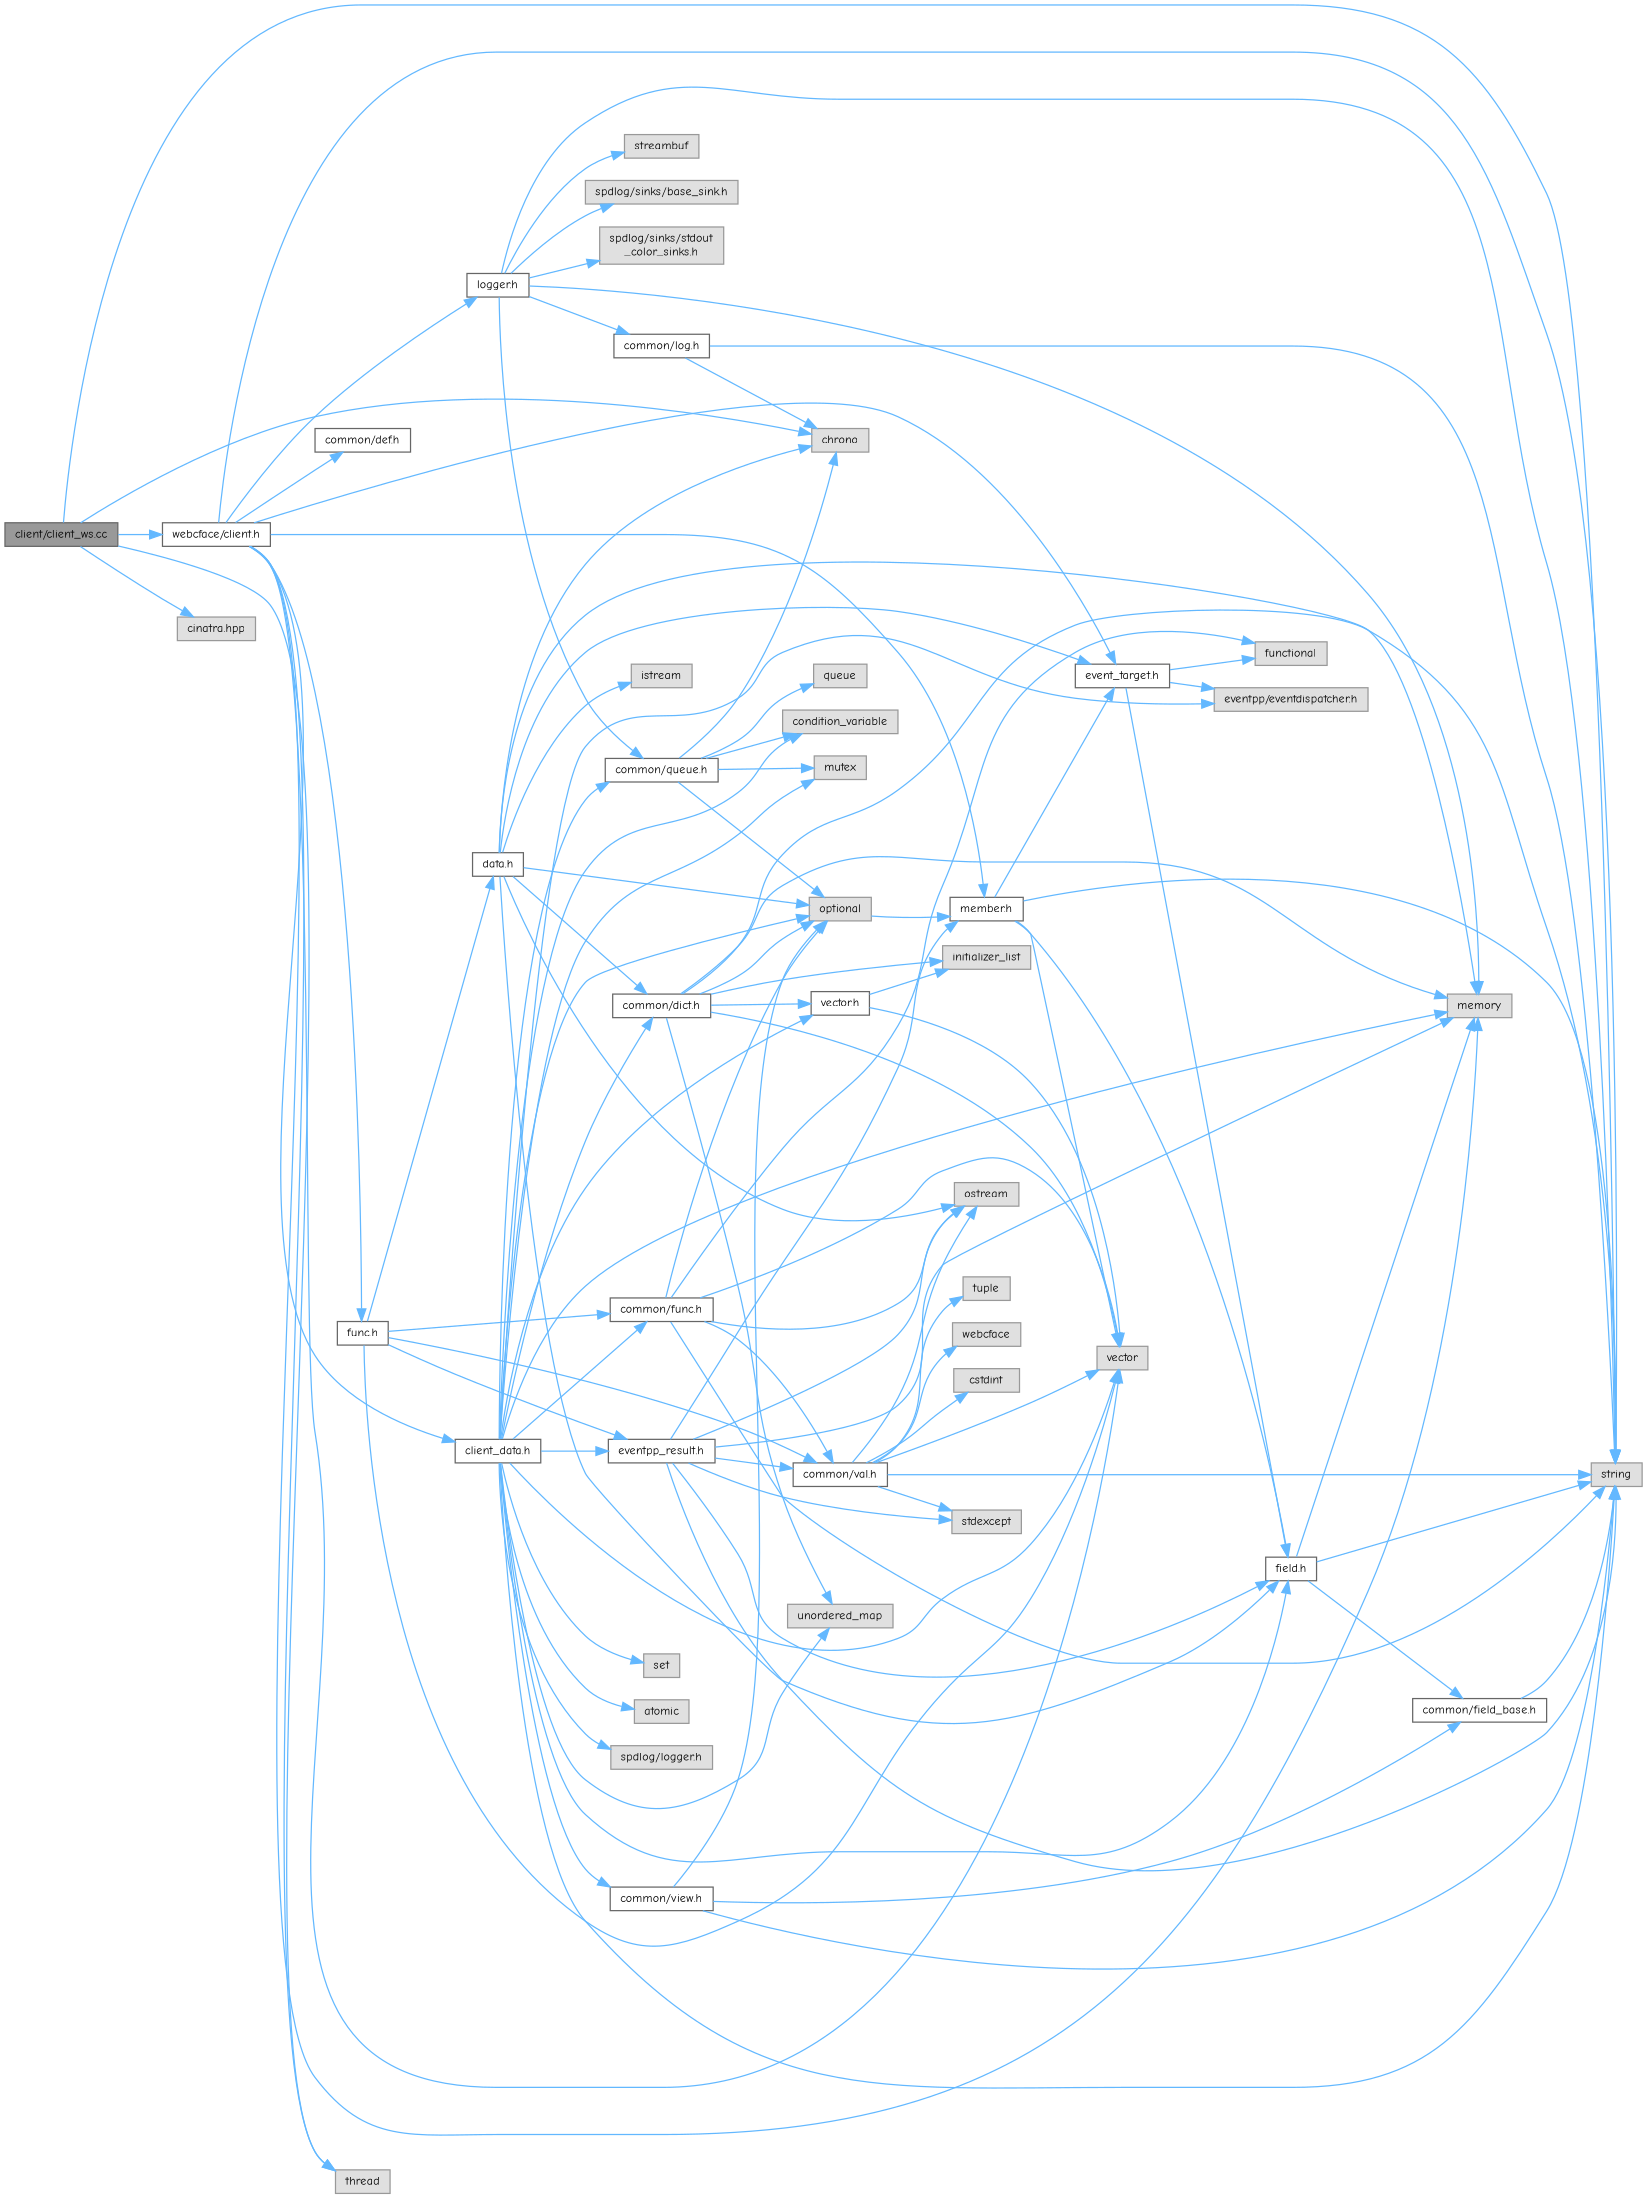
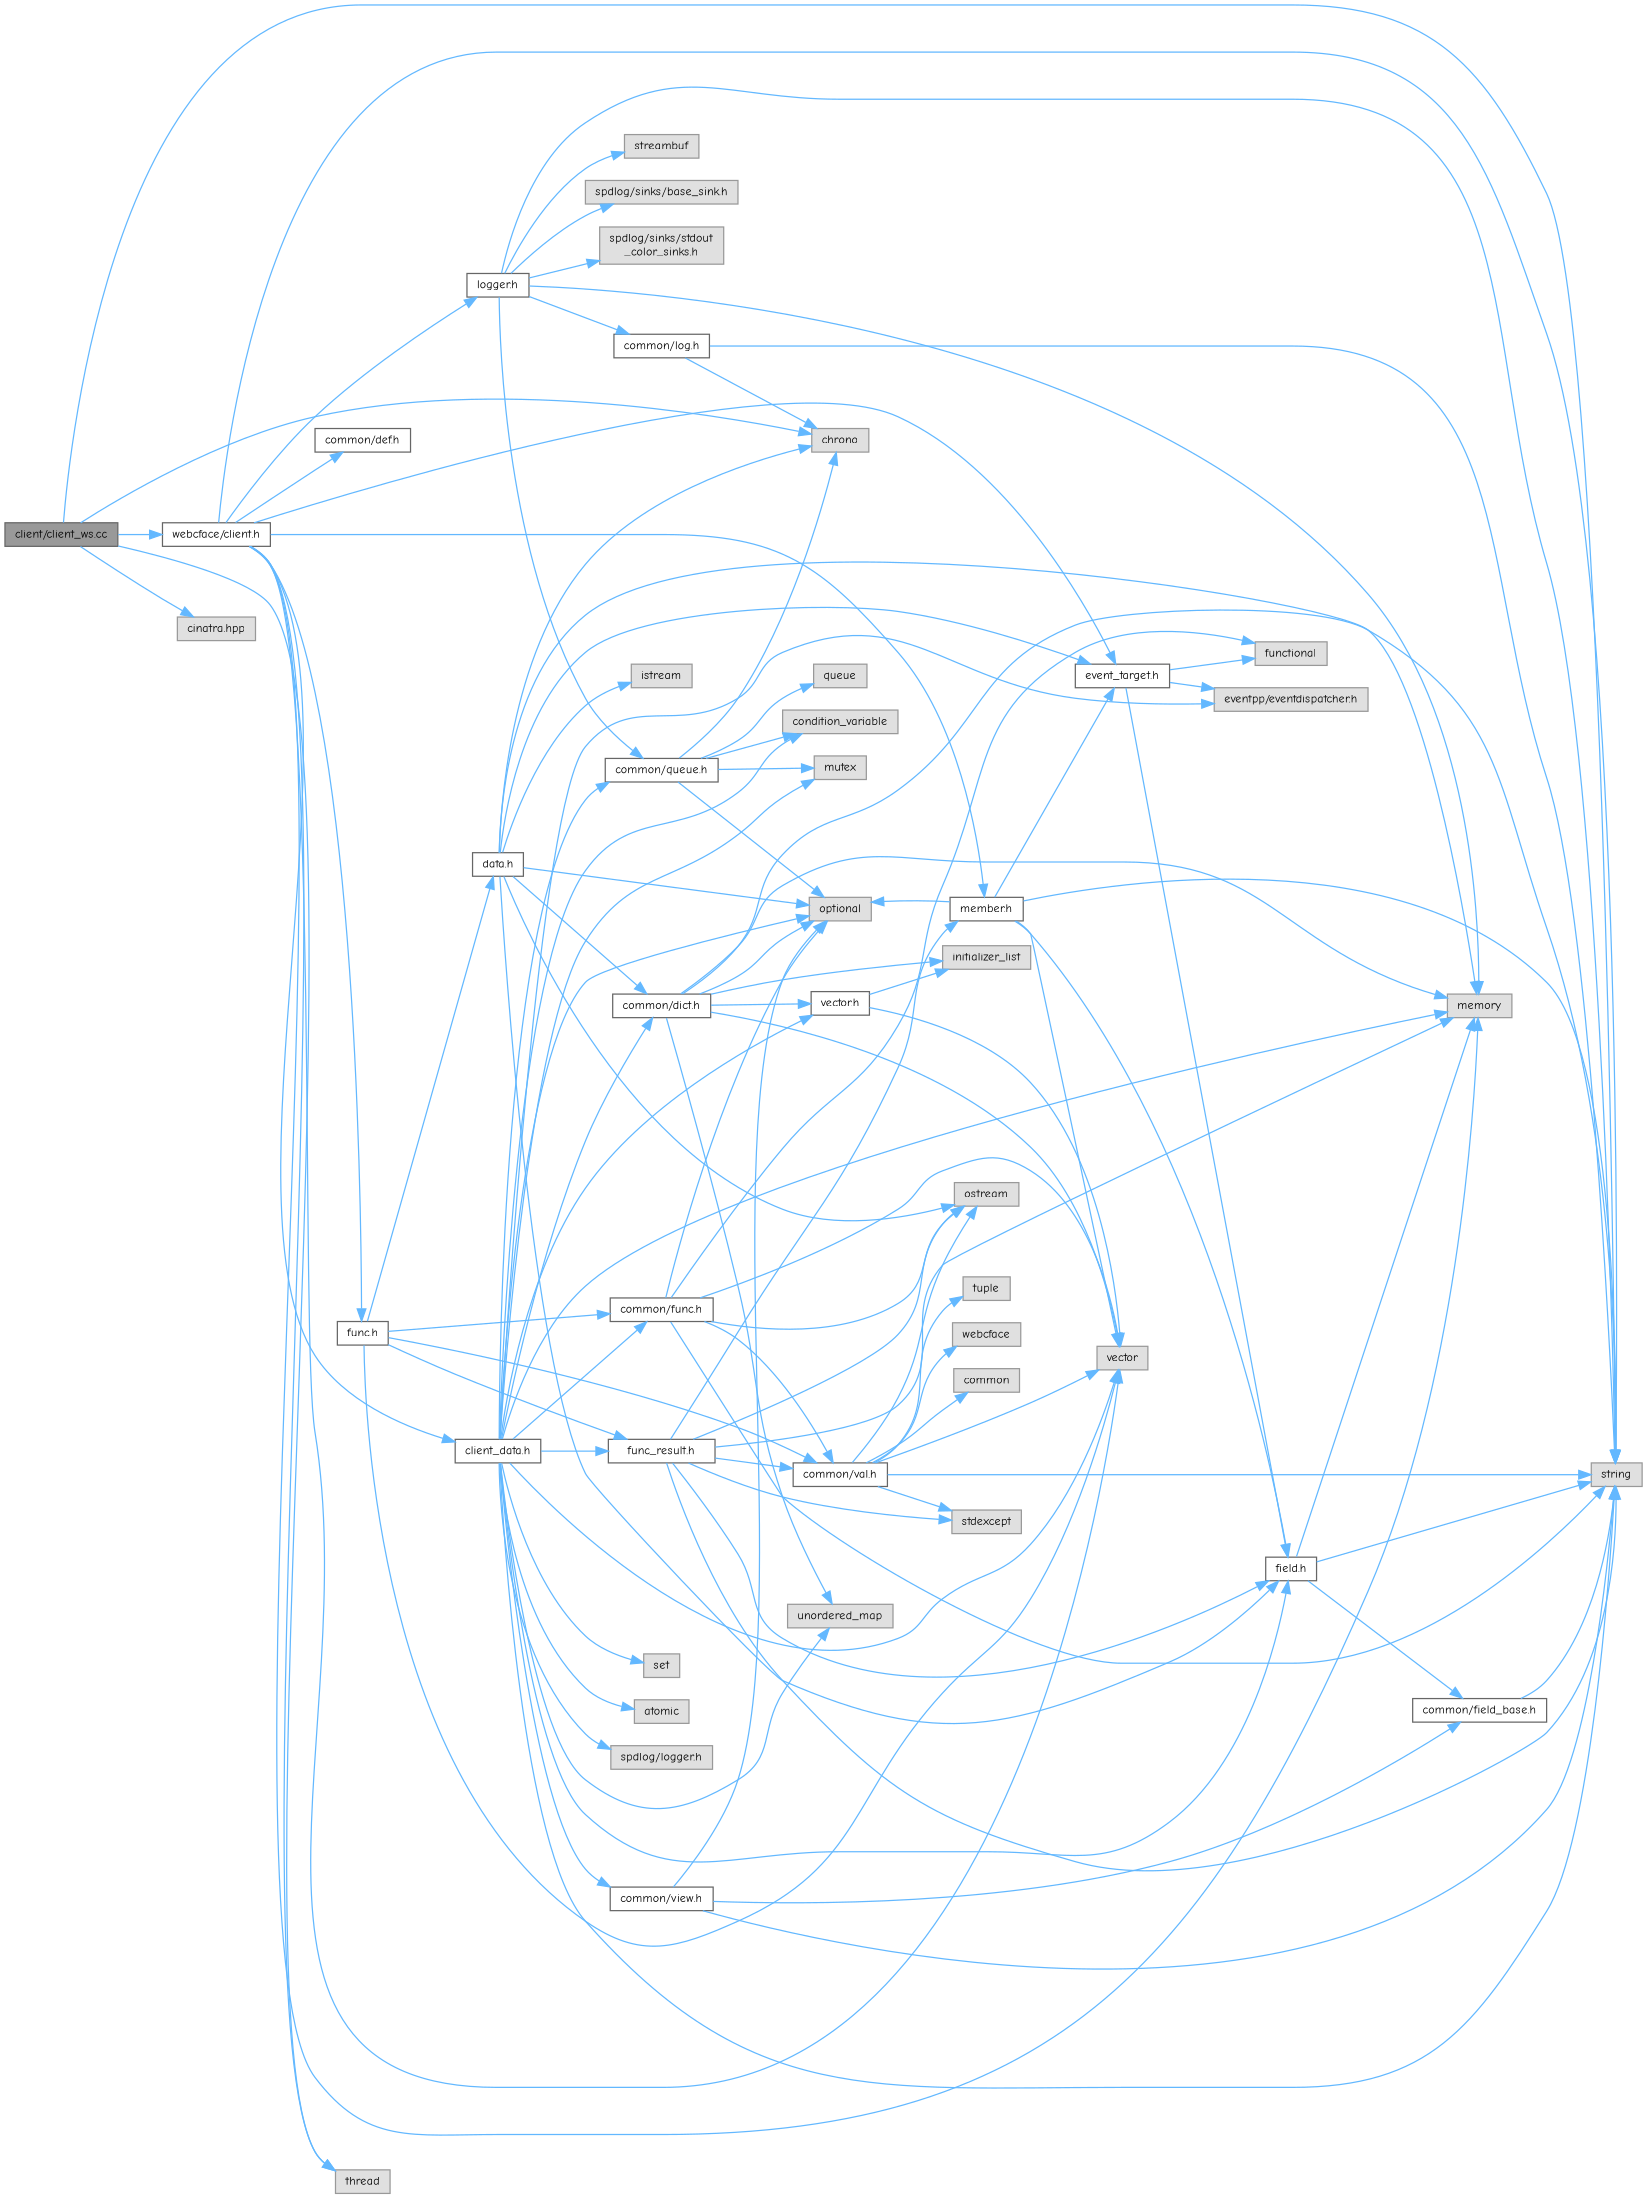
edge "optional" -> "member.h": reversed
node "cstdint": label "cstdint" -> "common"
node "eventpp_result.h": label "eventpp_result.h" -> "func_result.h"
